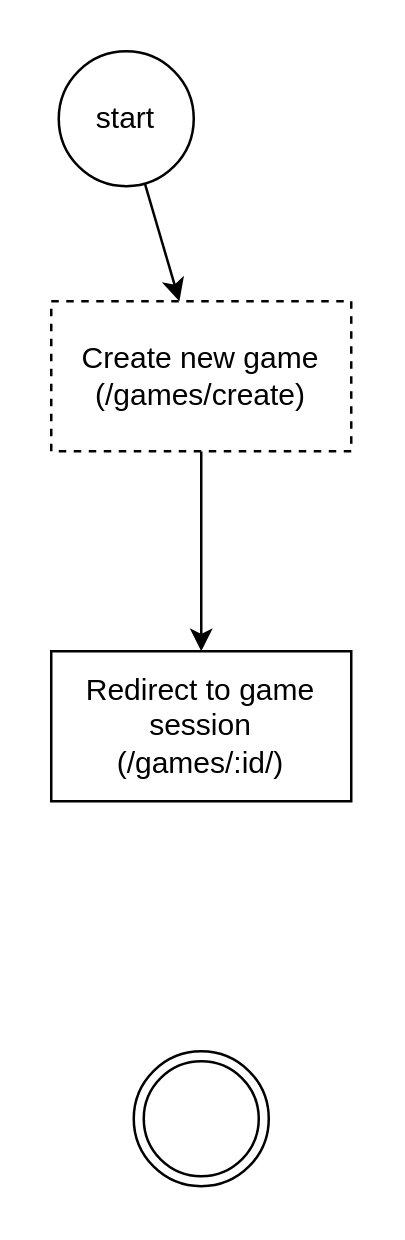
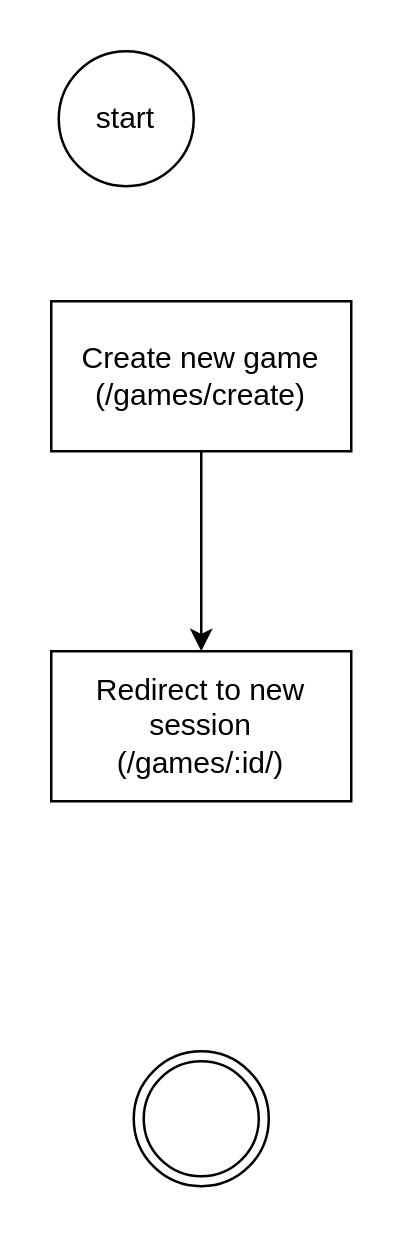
edge "start" -> "Create new game (/games/create)": removed
node "Create new game (/games/create)": style dashed -> solid
node "Redirect to game session (/games/:id/)": label "Redirect to game session (/games/:id/)" -> "Redirect to new session (/games/:id/)"
